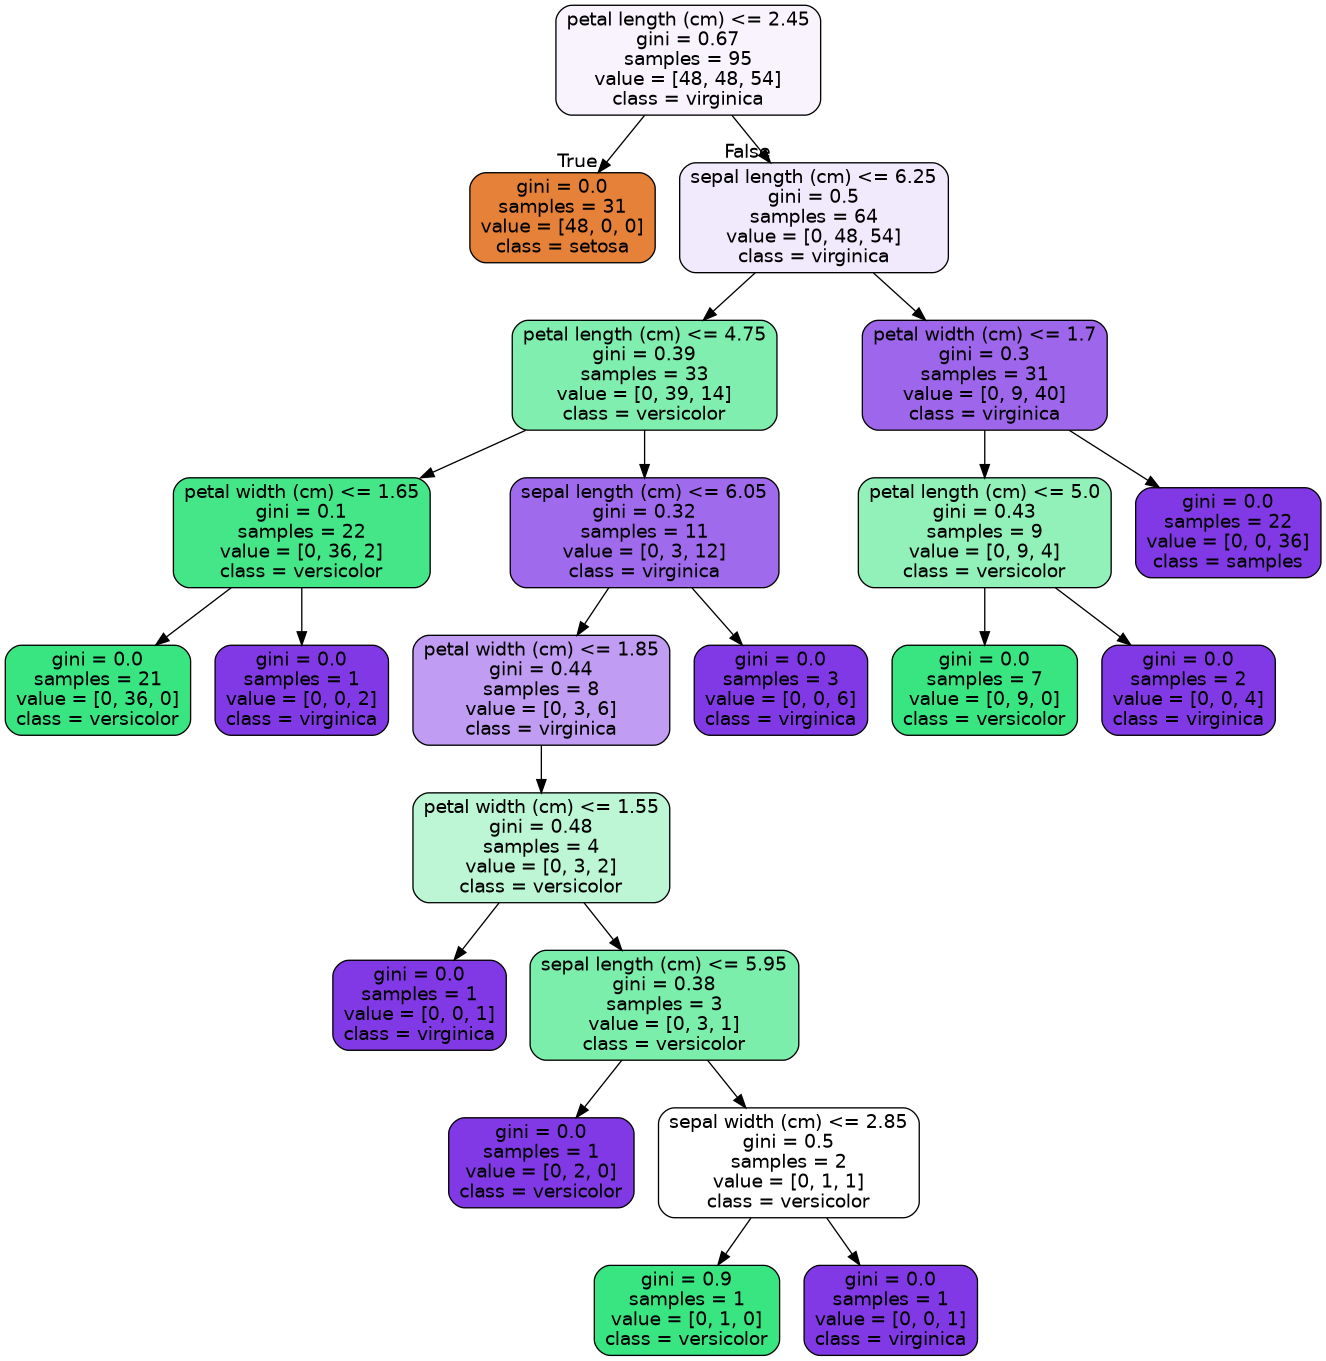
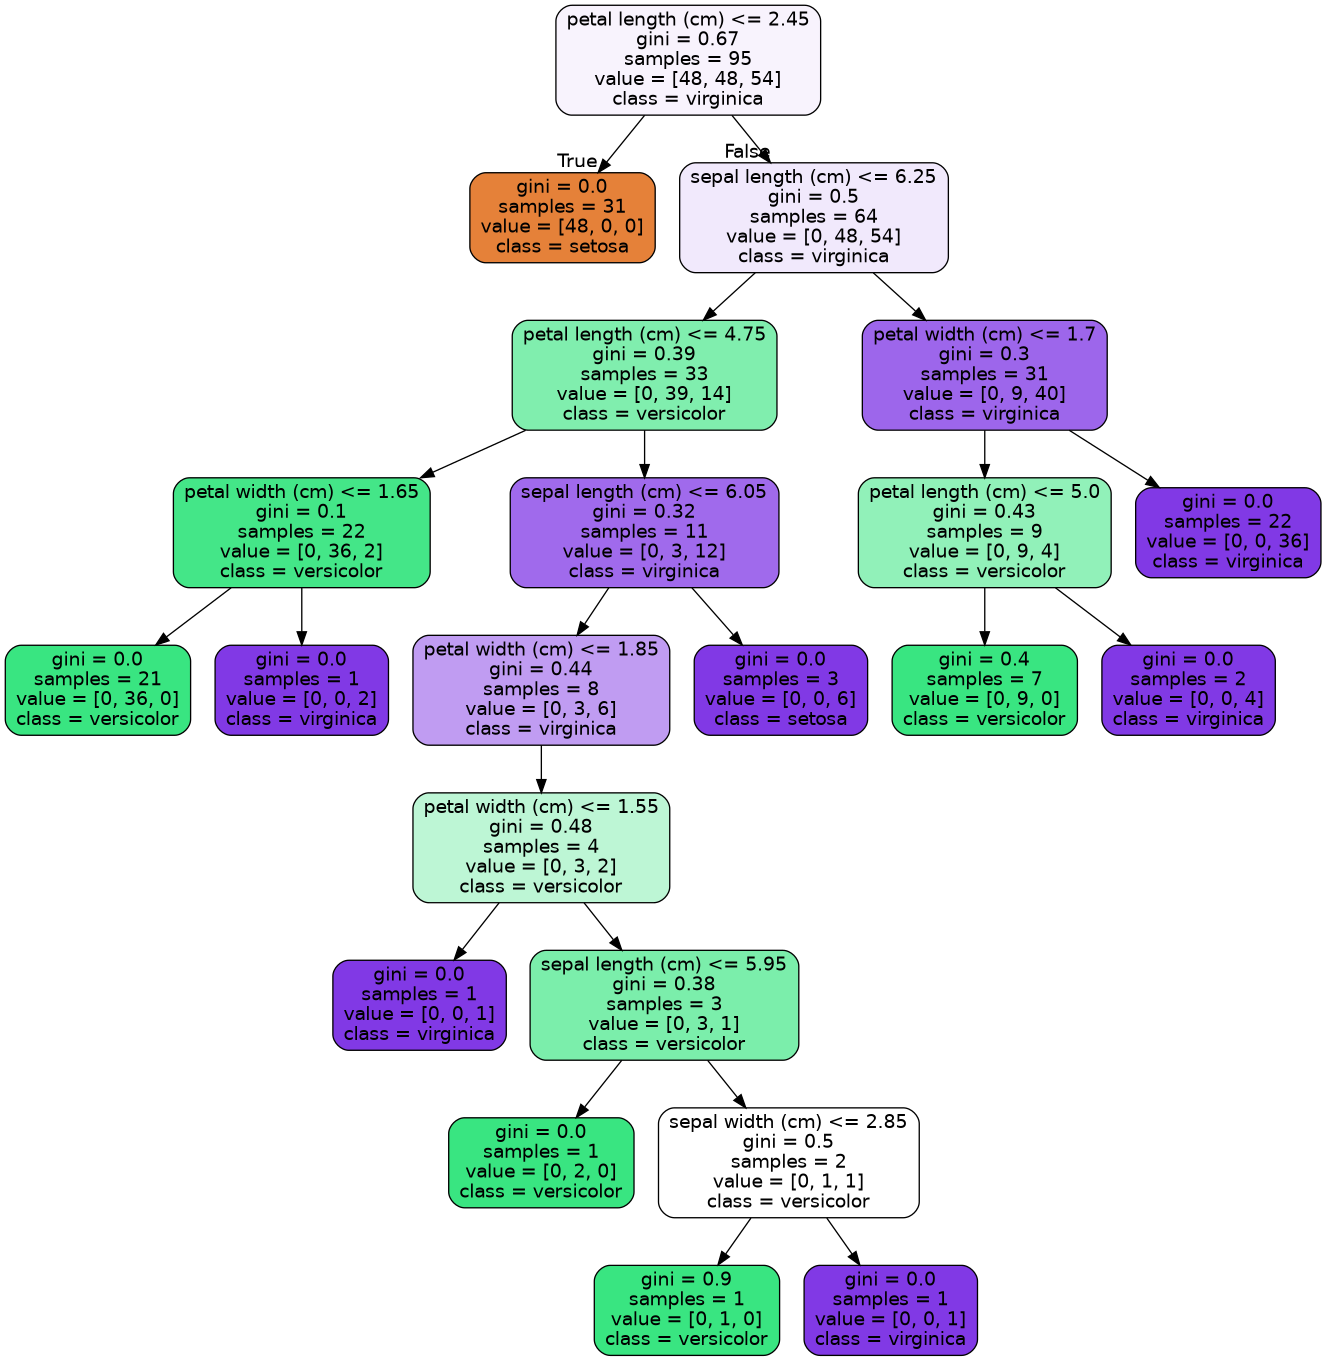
node "gini = 0.0 samples = 22 value = [0, 0, 36] class = samples": label "gini = 0.0 samples = 22 value = [0, 0, 36] class = samples" -> "gini = 0.0 samples = 22 value = [0, 0, 36] class = virginica"
node "gini = 0.0 samples = 3 value = [0, 0, 6] class = virginica": label "gini = 0.0 samples = 3 value = [0, 0, 6] class = virginica" -> "gini = 0.0 samples = 3 value = [0, 0, 6] class = setosa"
node "gini = 0.0 samples = 7 value = [0, 9, 0] class = versicolor": label "gini = 0.0 samples = 7 value = [0, 9, 0] class = versicolor" -> "gini = 0.4 samples = 7 value = [0, 9, 0] class = versicolor"
node "gini = 0.0 samples = 1 value = [0, 2, 0] class = versicolor": fillcolor #8139e5 -> #39e581
